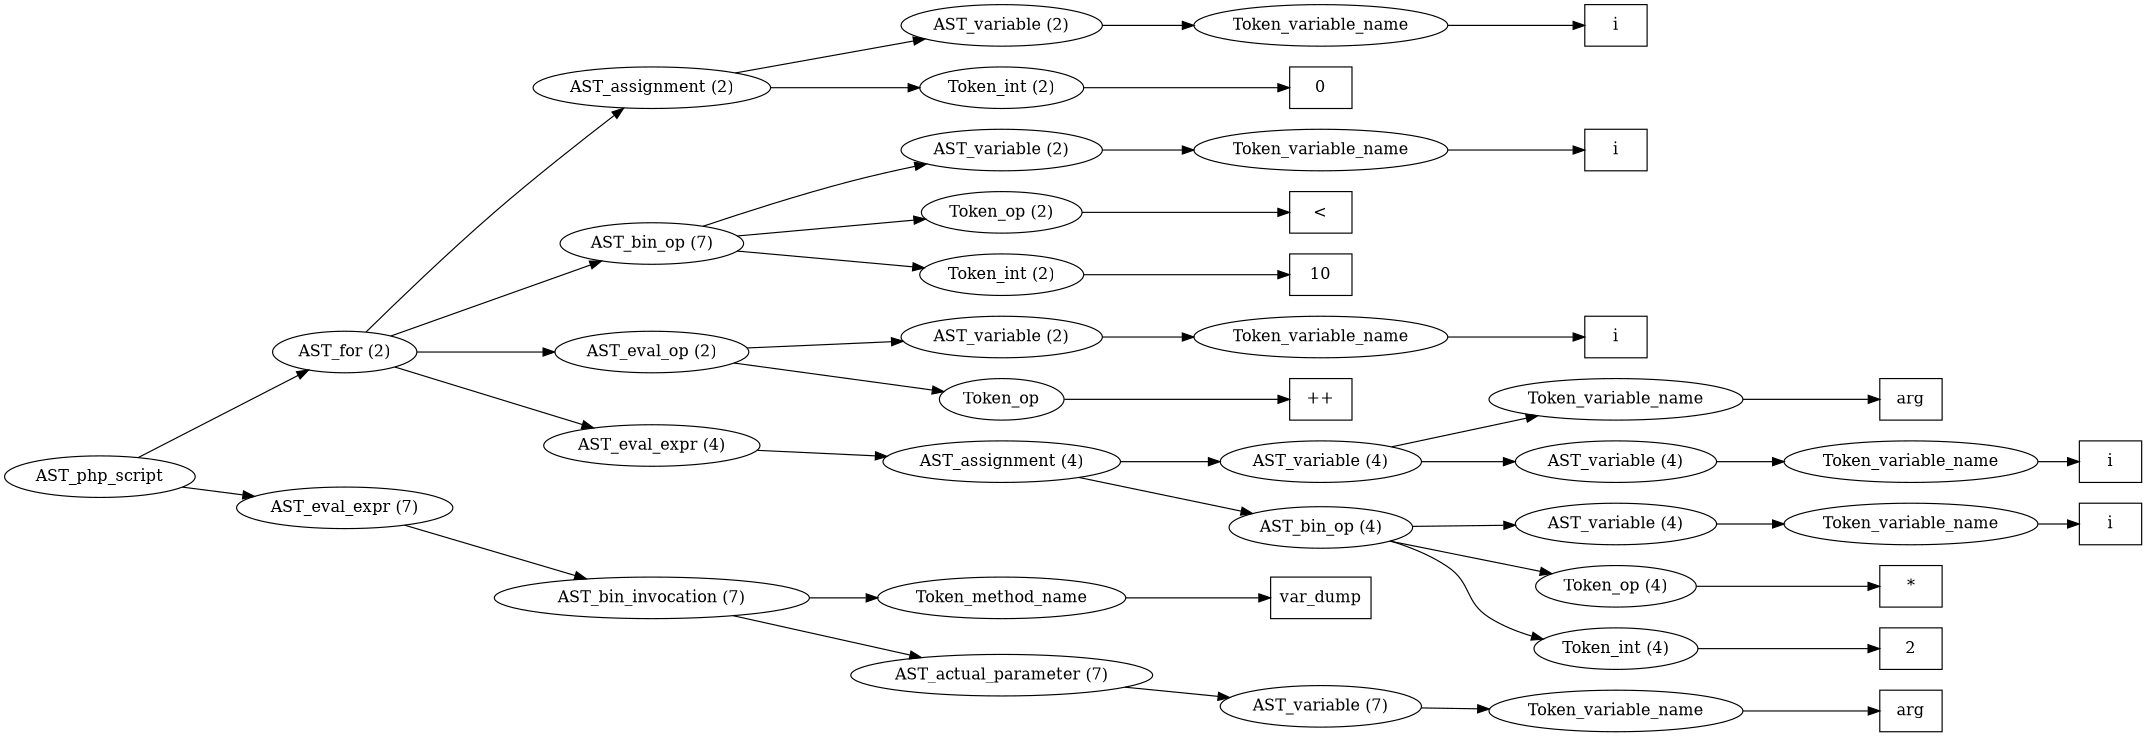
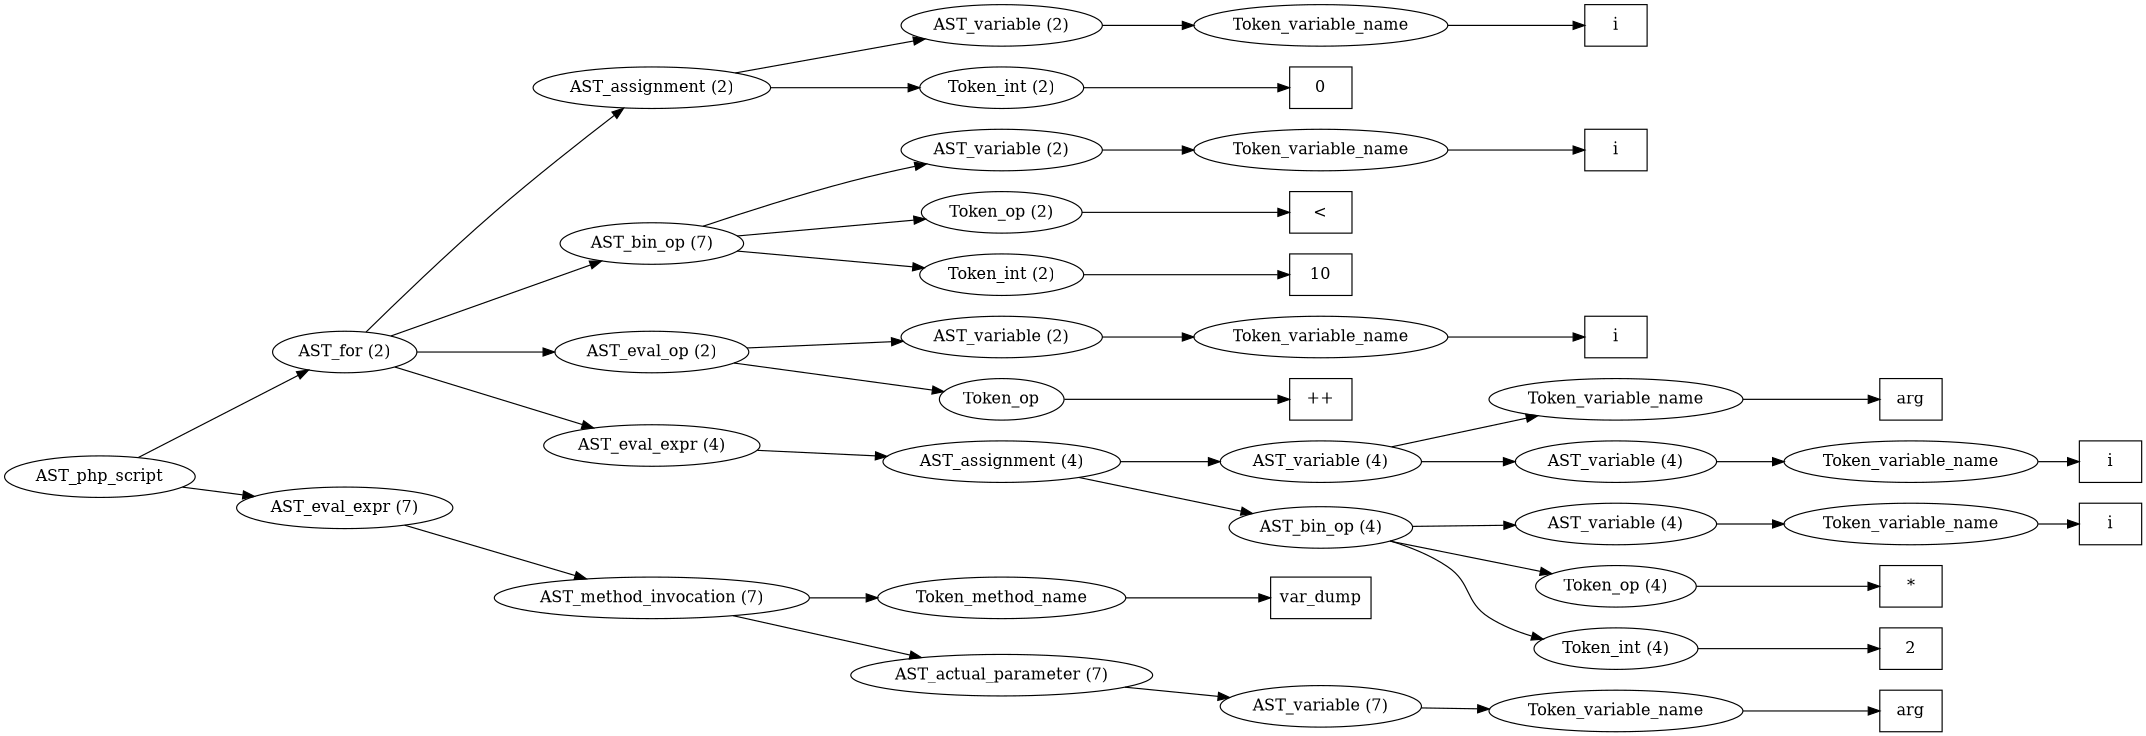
node "AST_bin_invocation (7)": label "AST_bin_invocation (7)" -> "AST_method_invocation (7)"
